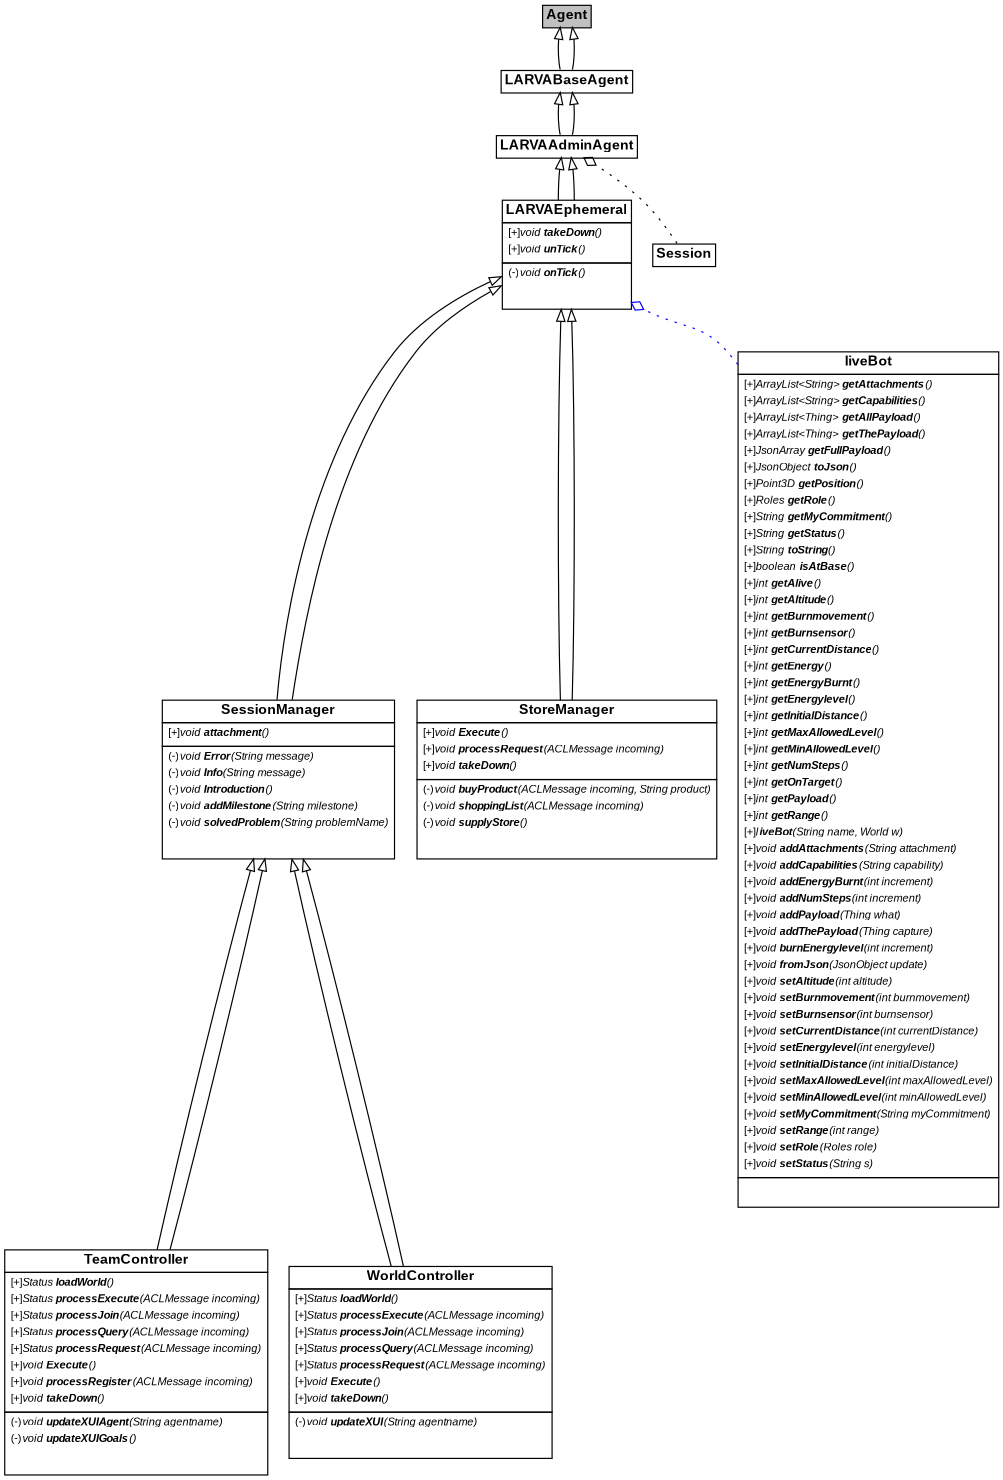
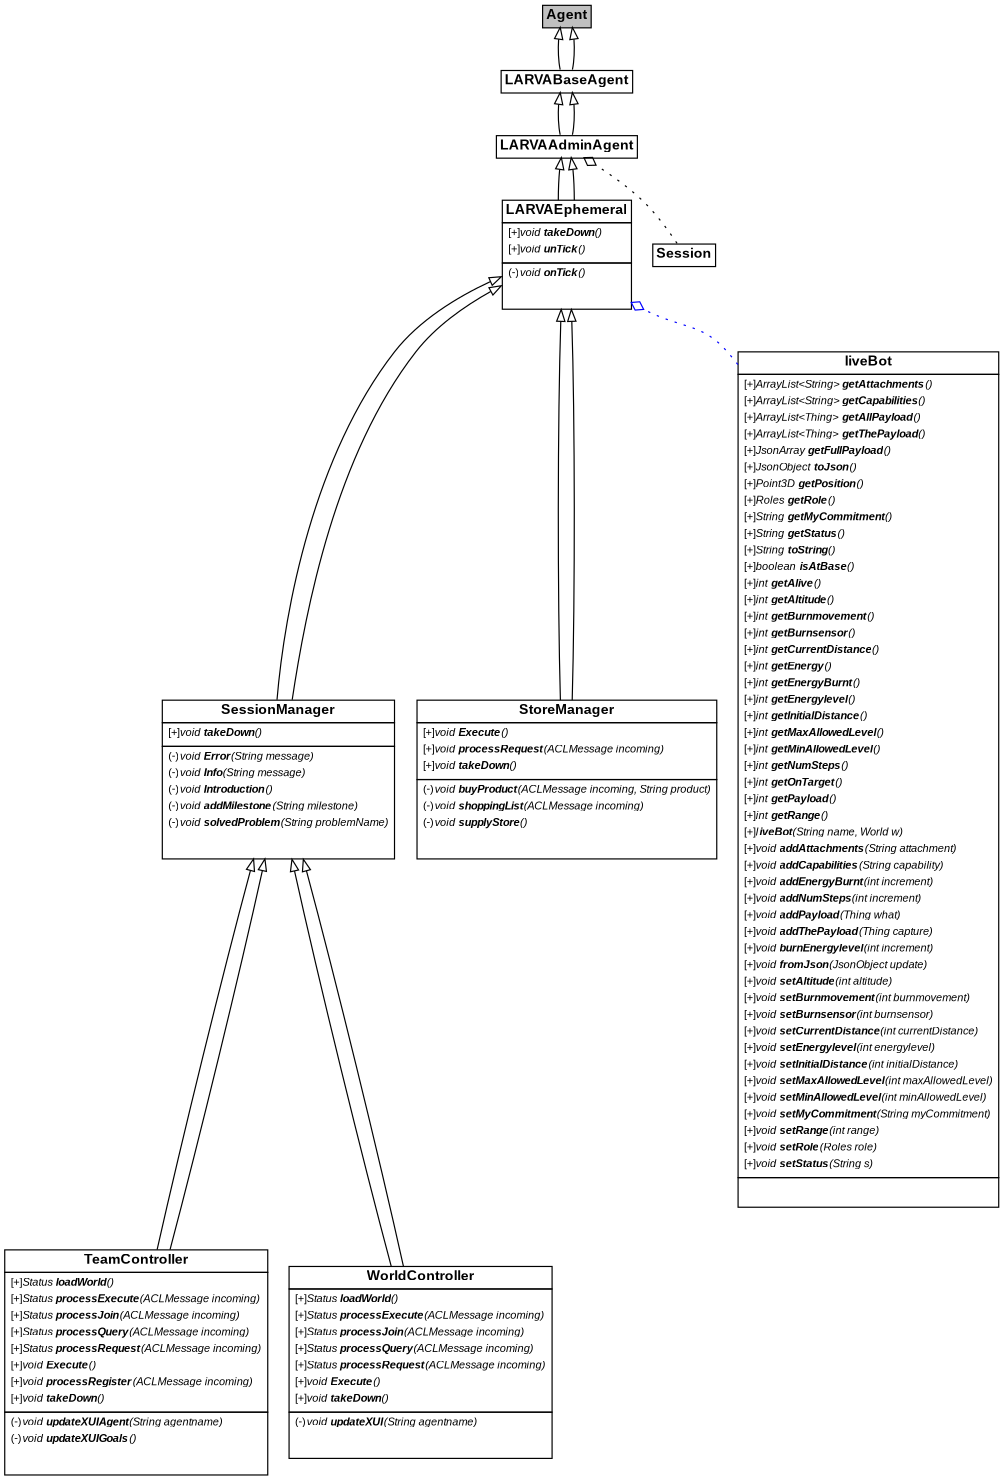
node "SessionManager": text "attachment" -> "takeDown"
